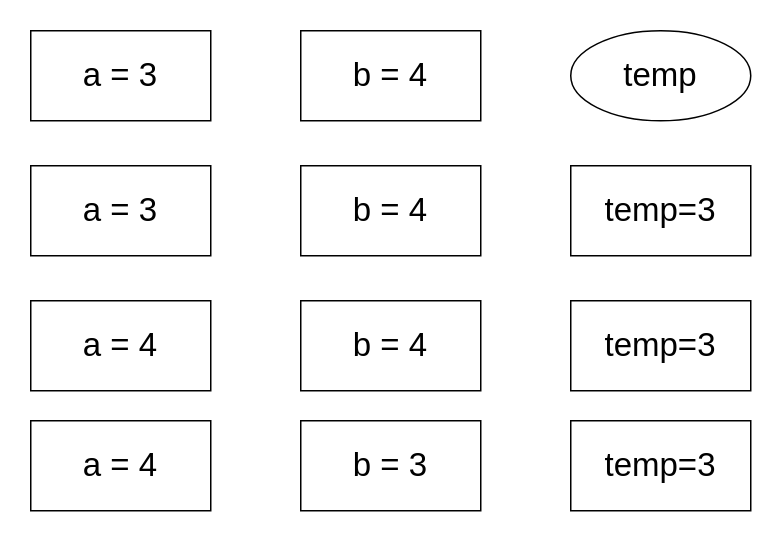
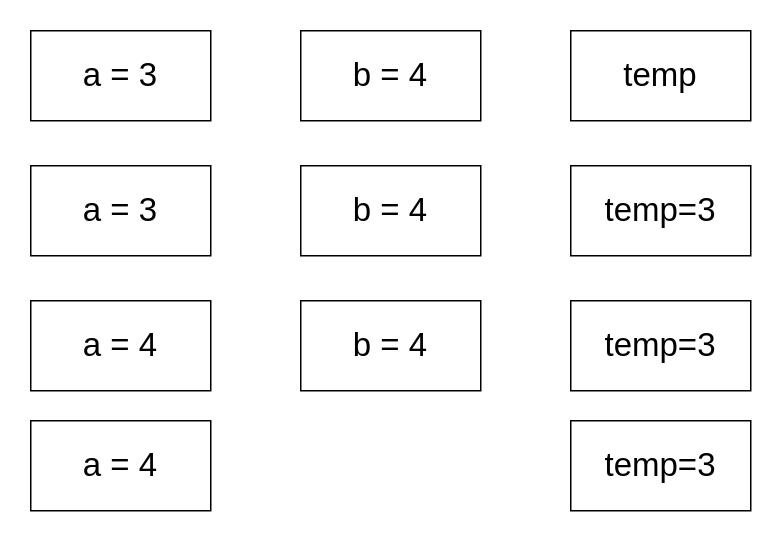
node "temp": shape ellipse -> rectangle
node "b = 3": removed
